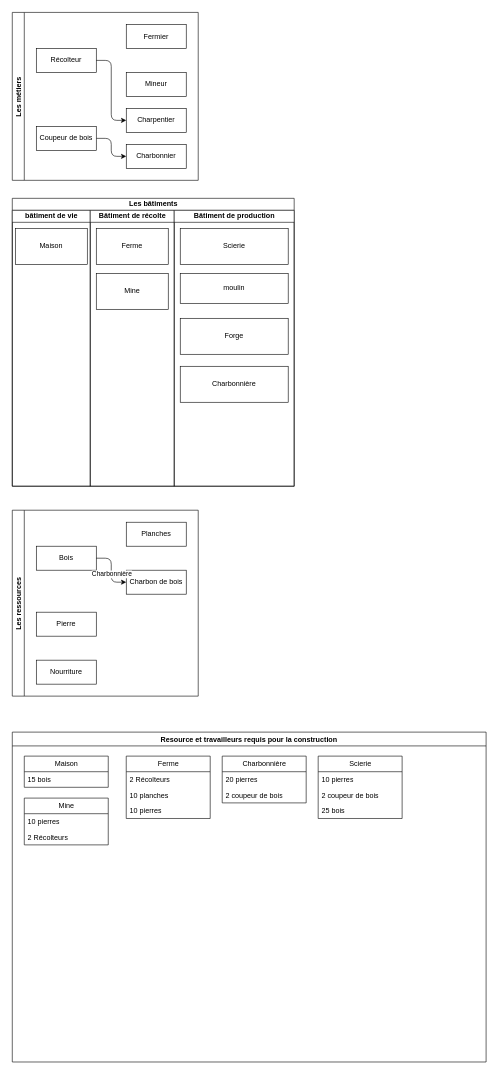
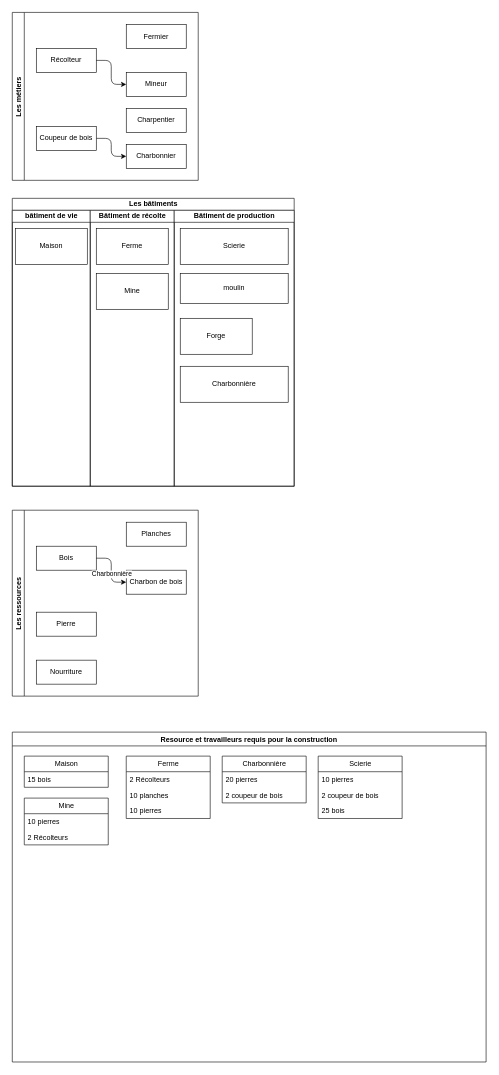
edge "Récolteur" -> "Charpentier": now "Récolteur" -> "Mineur"
node "Forge": size 108x36 -> 72x36
